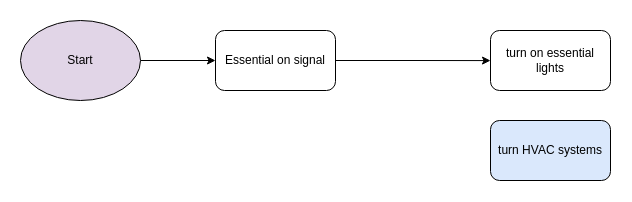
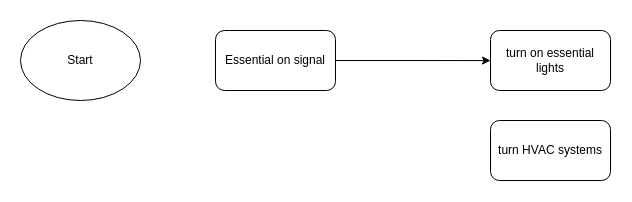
node "Start": fillcolor #e1d5e7 -> #ffffff
edge "Start" -> "Essential on signal": removed
node "turn HVAC systems": fillcolor #dae8fc -> #ffffff
